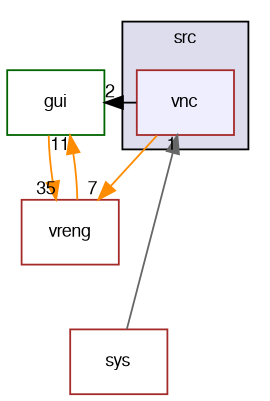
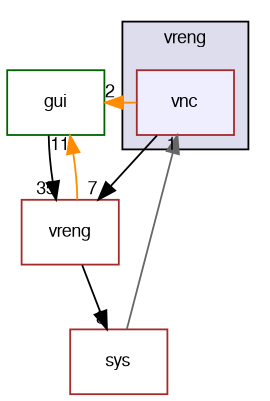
cluster "src": label "src" -> "vreng"
edge "vnc" -> "gui": color black -> darkorange
edge "gui" -> "vreng": color darkorange -> black
edge "vnc" -> "vreng": color darkorange -> black
edge "vreng" -> "sys": added
